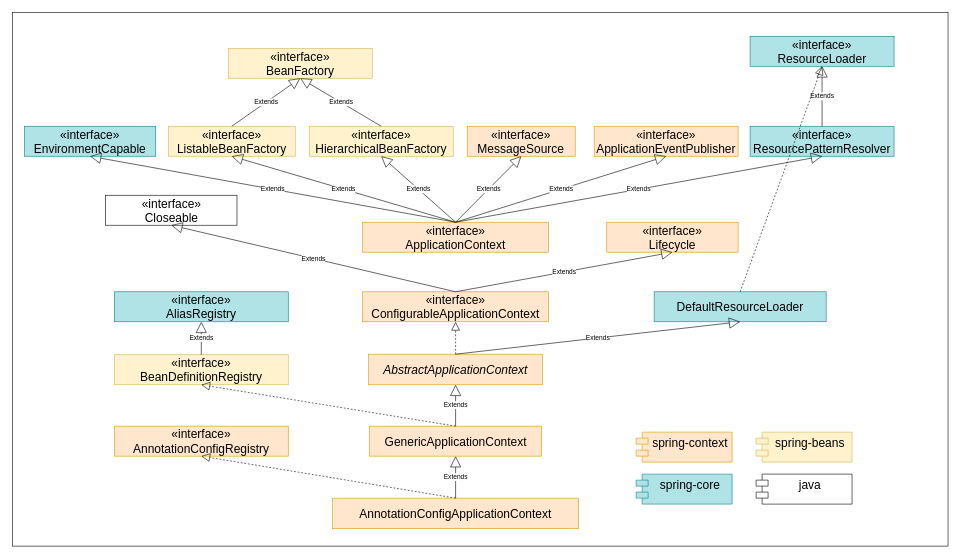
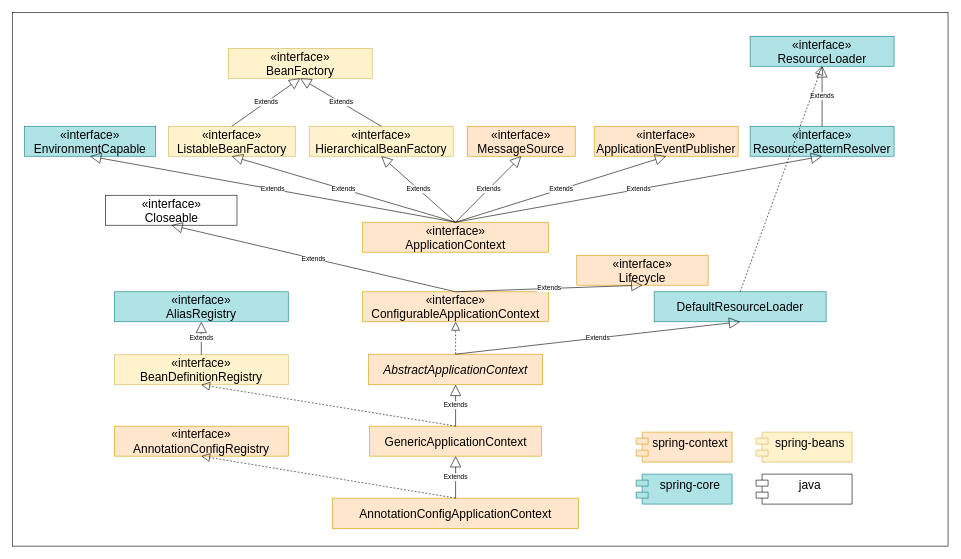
node "«interface» Lifecycle": moved (673, 237) -> (643, 270)
